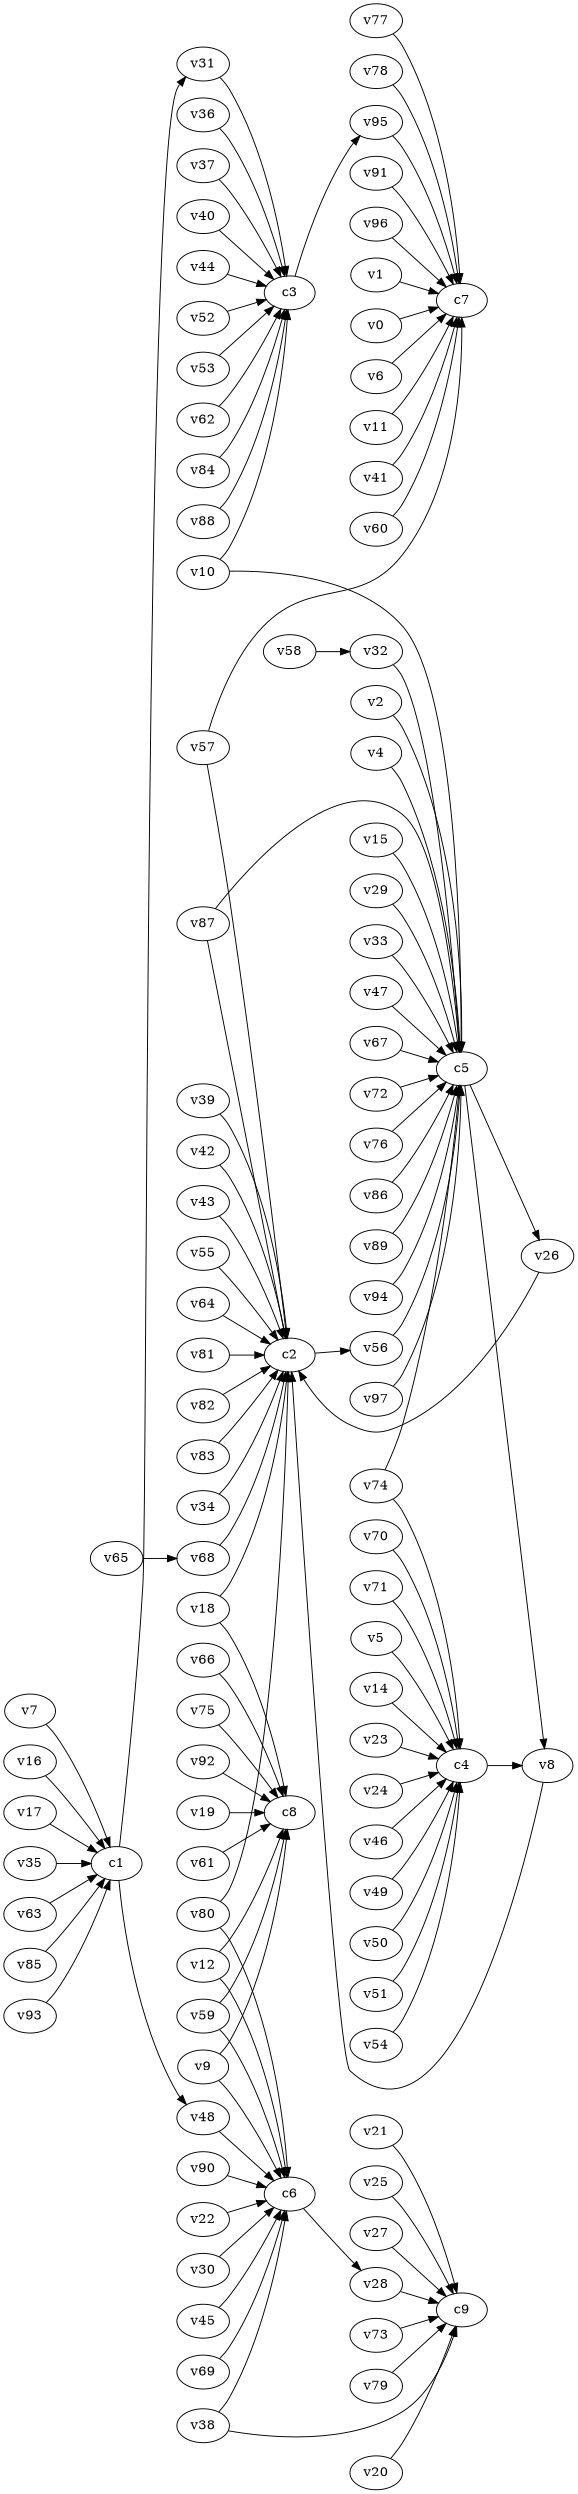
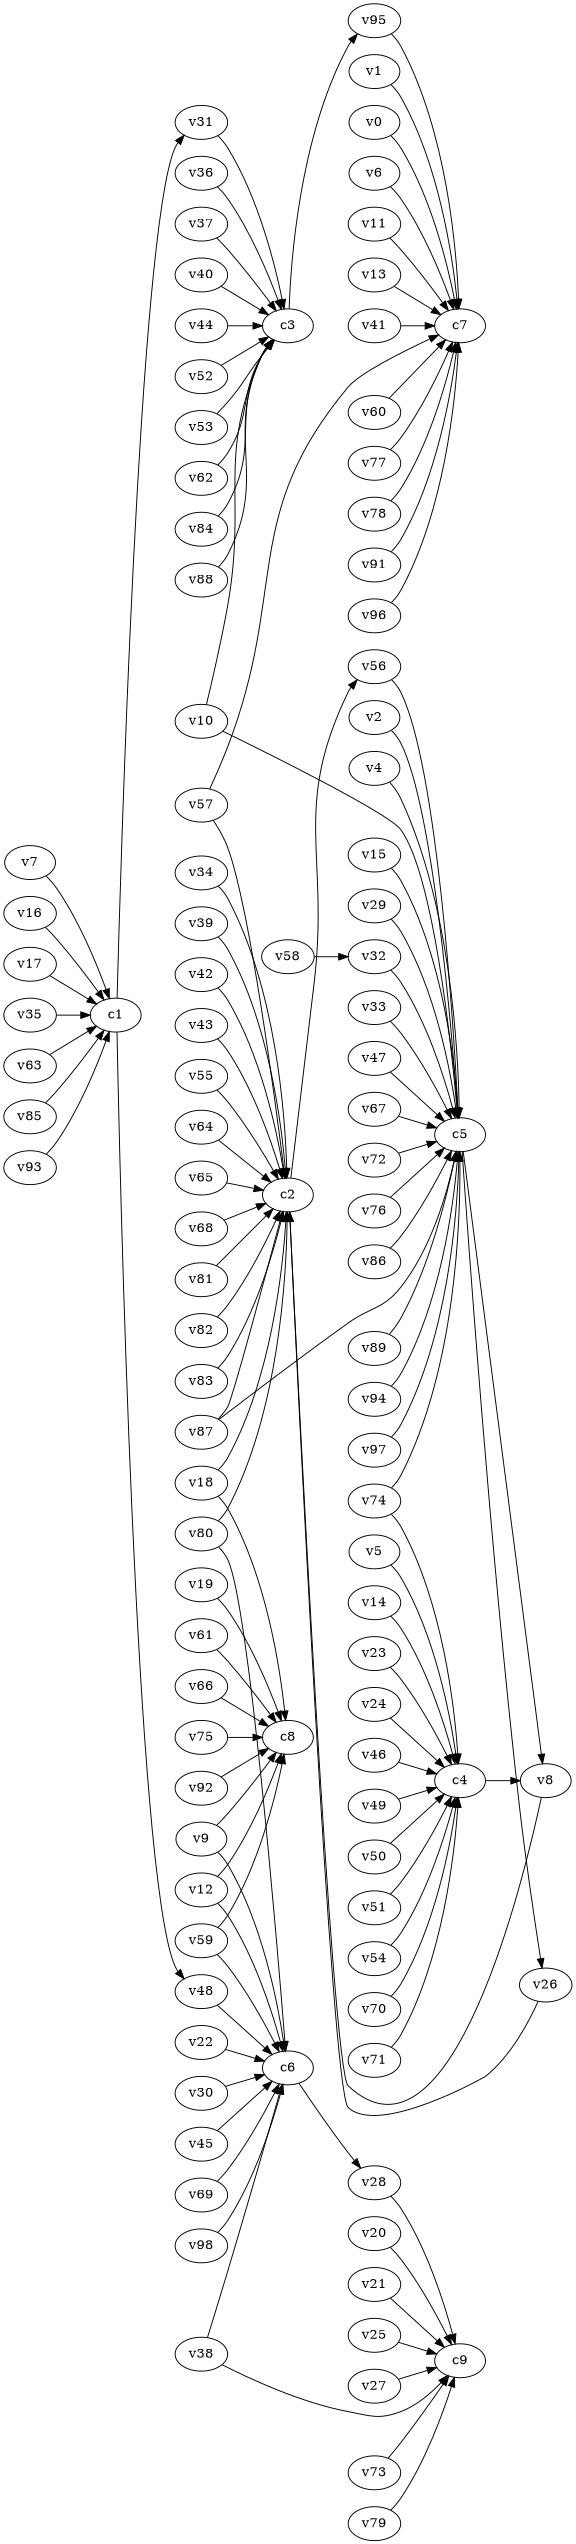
node "v13": added
edge "v65" -> "v68": now "v65" -> "c2"
node "v90": label "v90" -> "v98"
